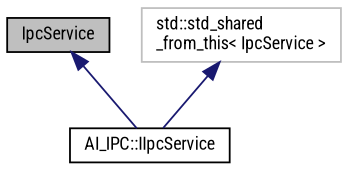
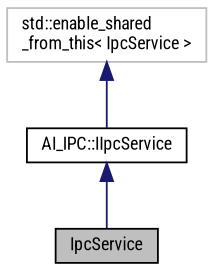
node "std::std_shared _from_this< IpcService >": label "std::std_shared _from_this< IpcService >" -> "std::enable_shared _from_this< IpcService >"
edge "AI_IPC::IIpcService" -> "IpcService": reversed
